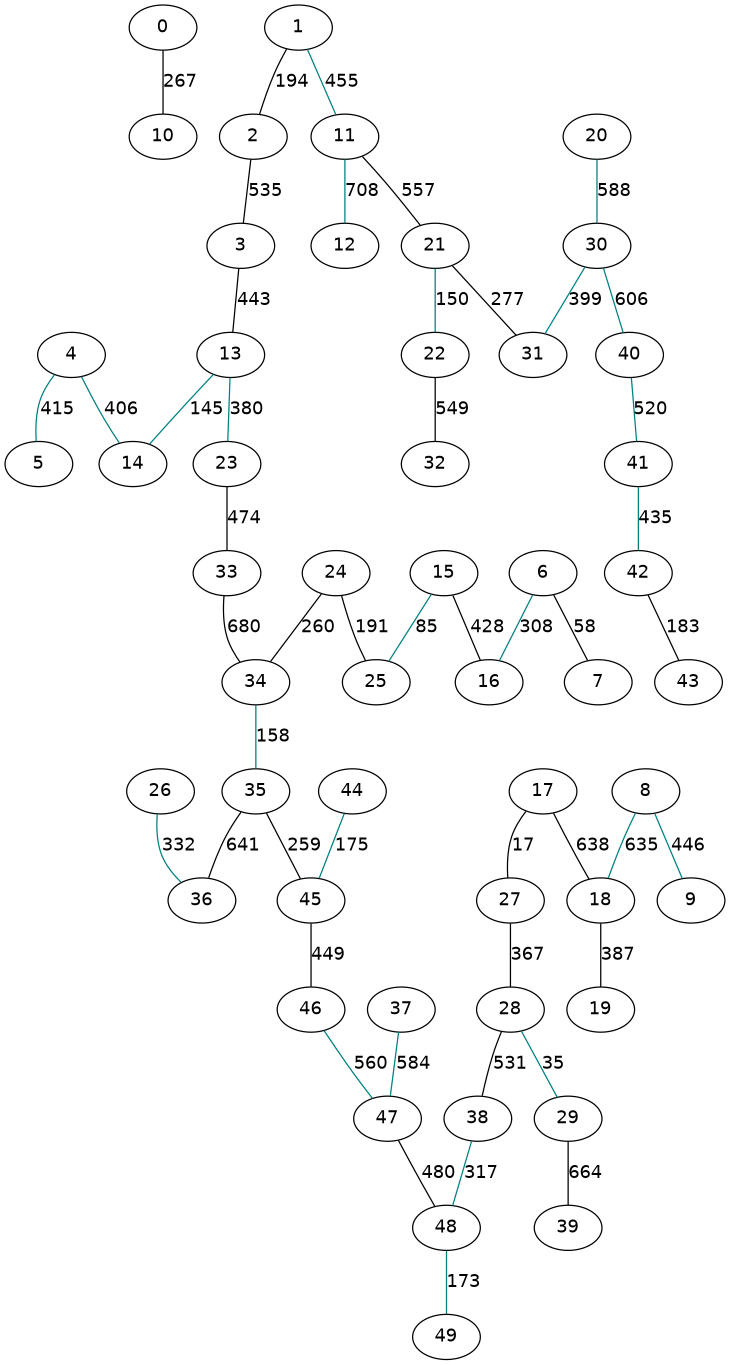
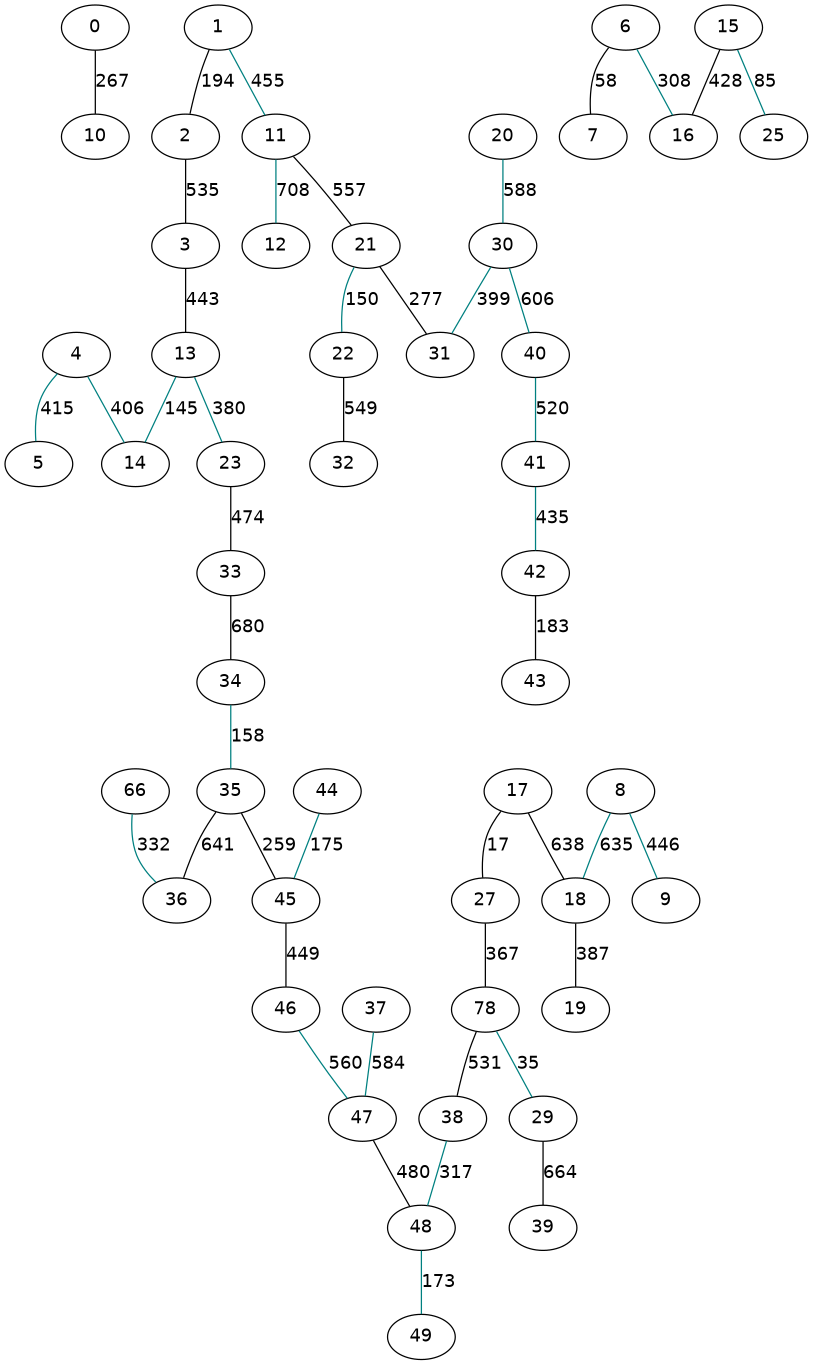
node "24": removed
node "26": label "26" -> "66"
node "28": label "28" -> "78"
